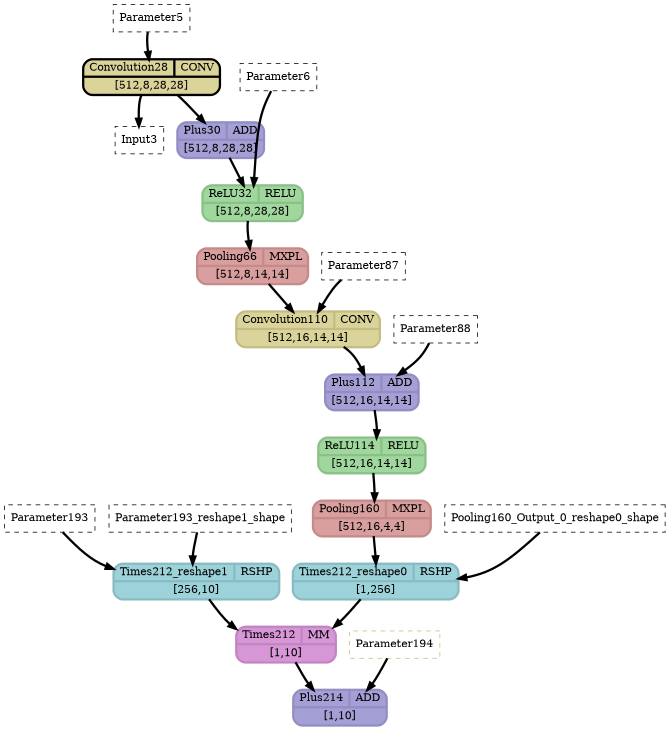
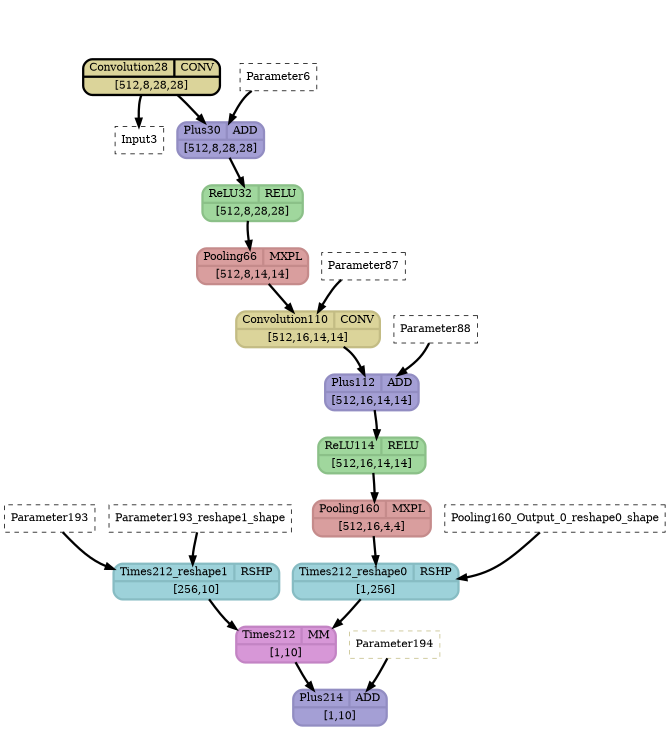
node "Parameter5": removed
edge "Parameter6" -> "ReLU32": now "Parameter6" -> "Plus30"
